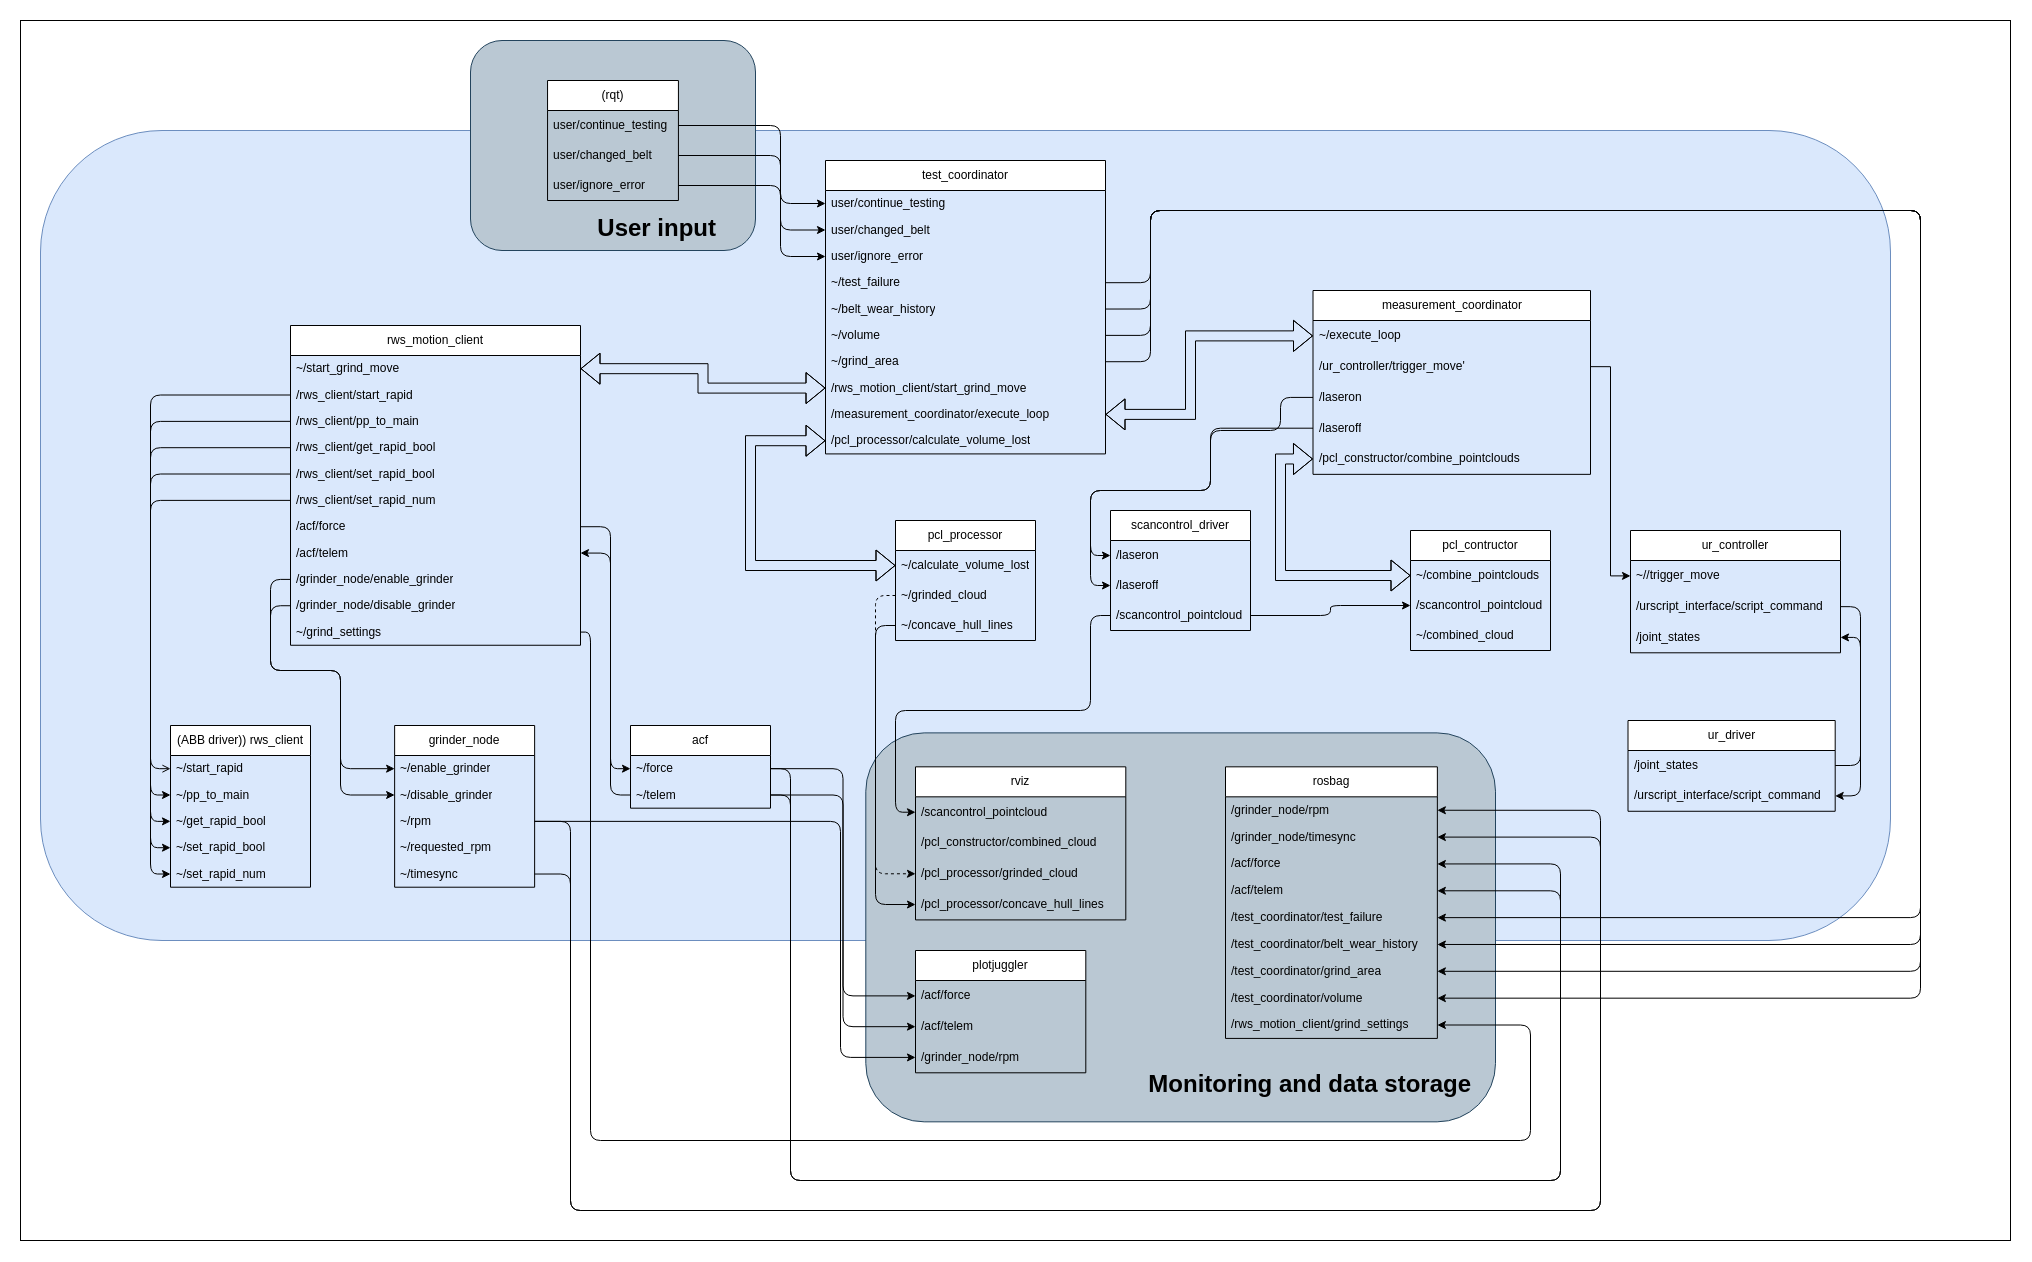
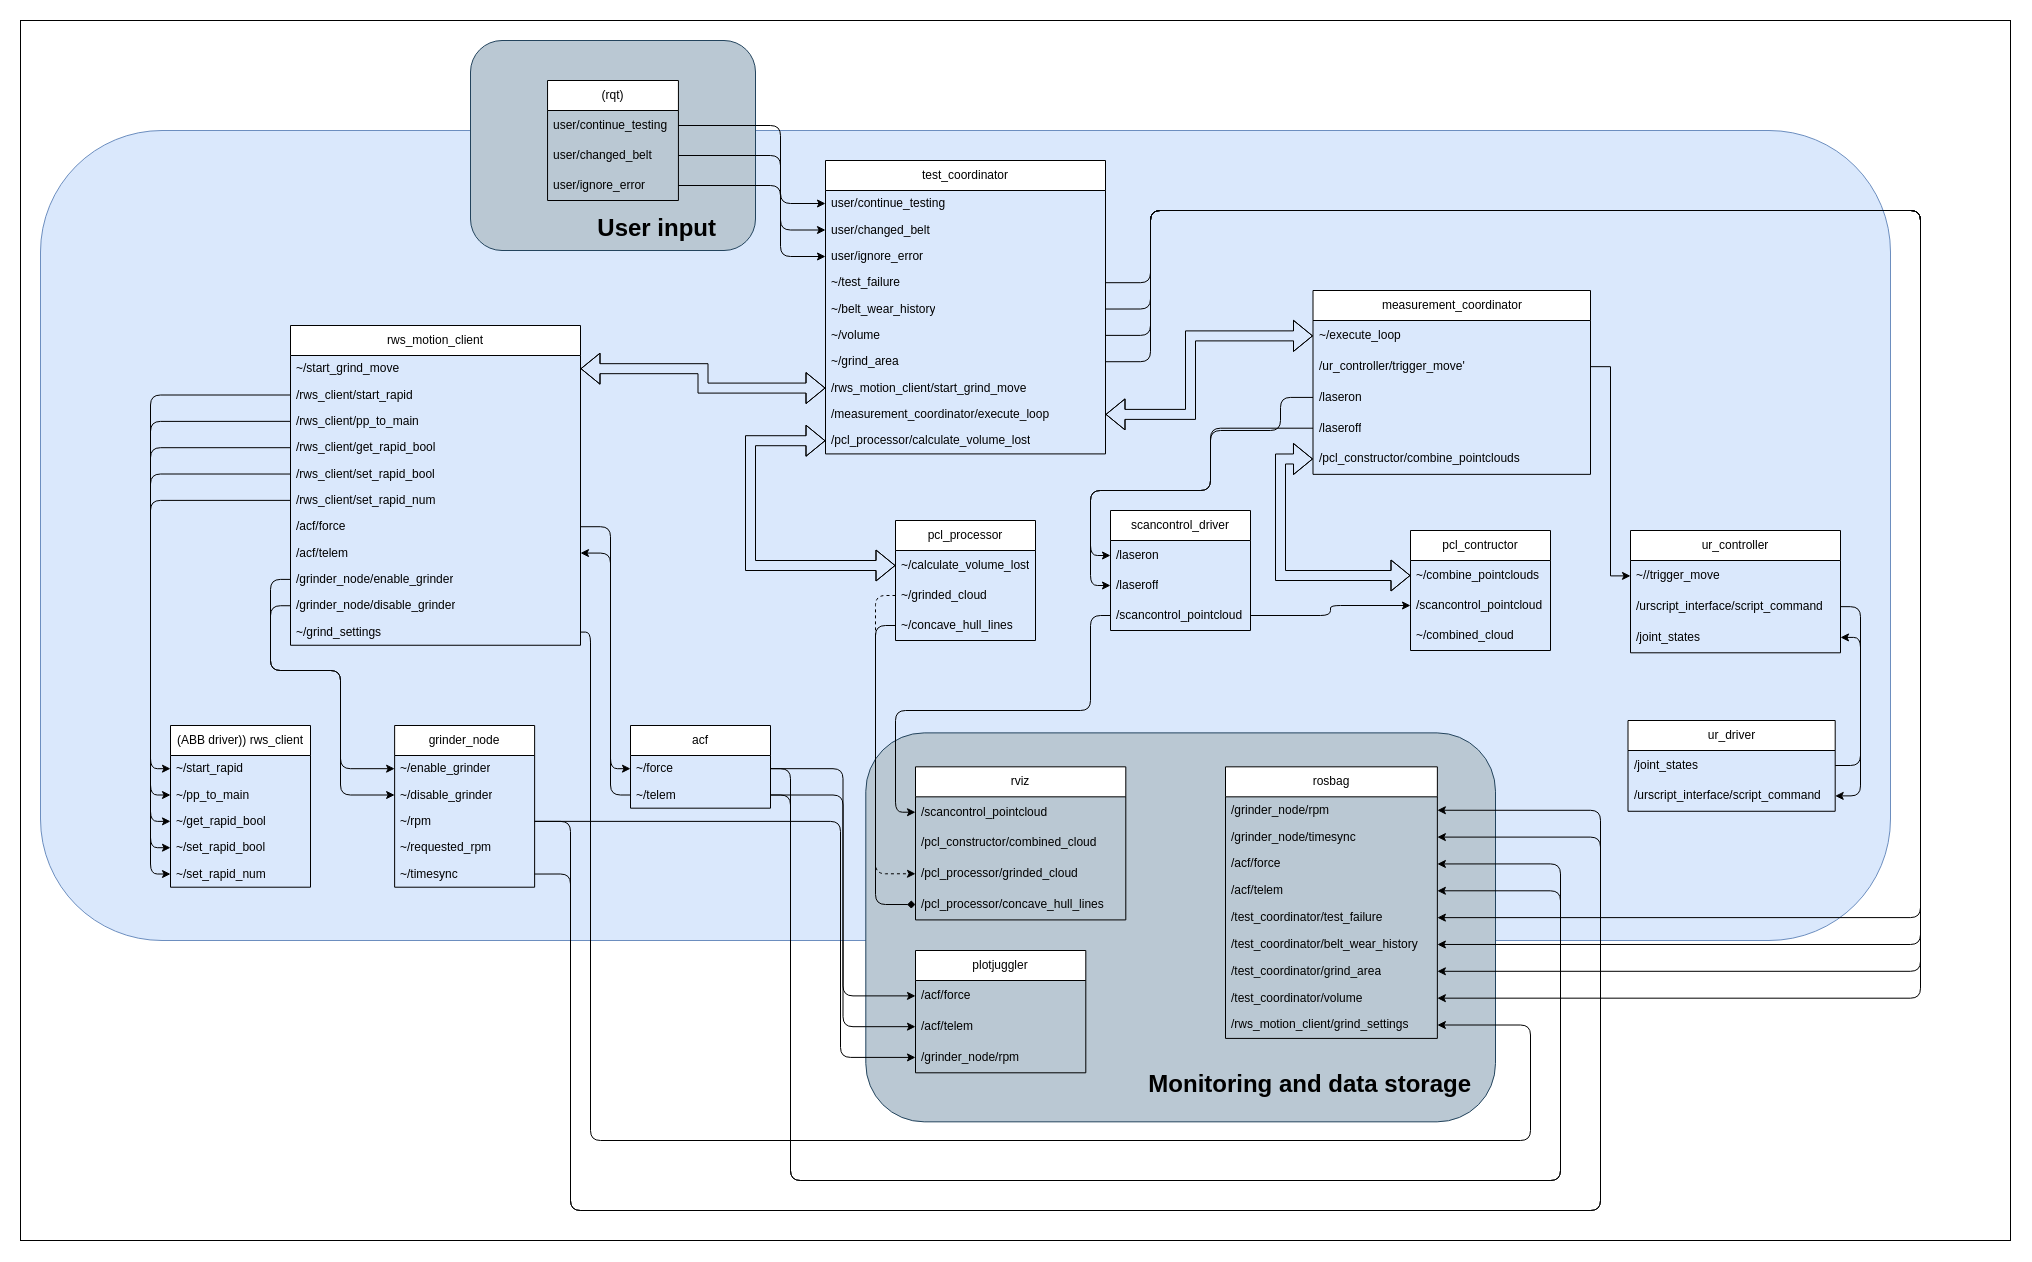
edge "/rws_client/start_rapid" -> "~/start_rapid": arrowhead open -> classic
edge "~/concave_hull_lines" -> "/pcl_processor/concave_hull_lines": arrowhead classic -> diamond
